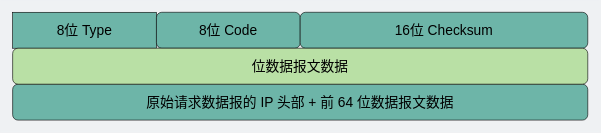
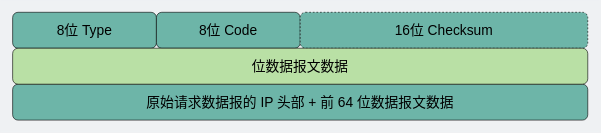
node "8位 Type": shape rectangle -> rounded rectangle
node "16位 Checksum": style solid -> dashed
